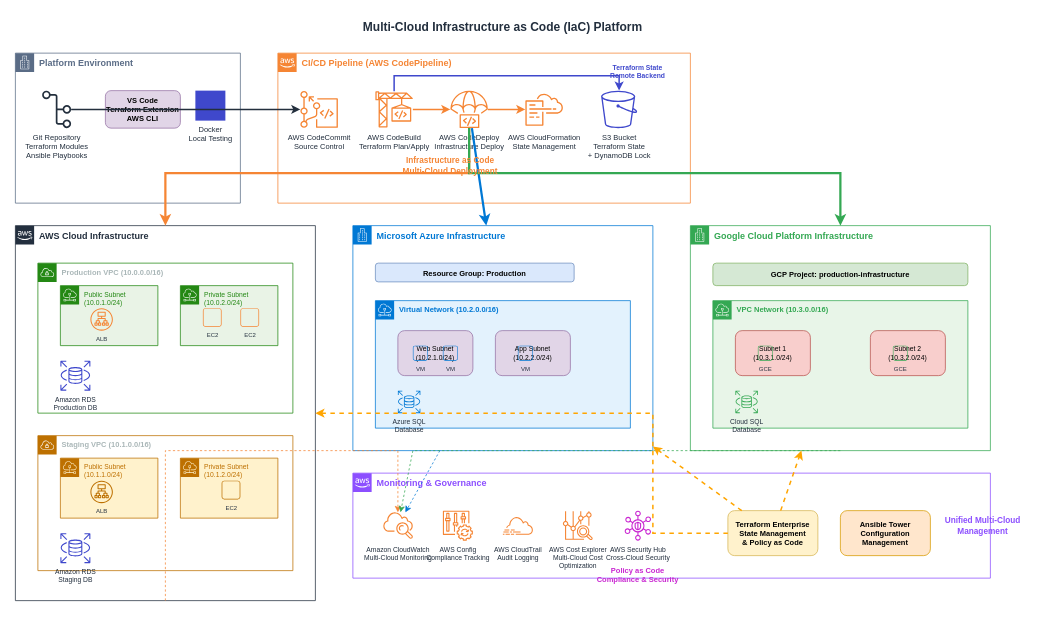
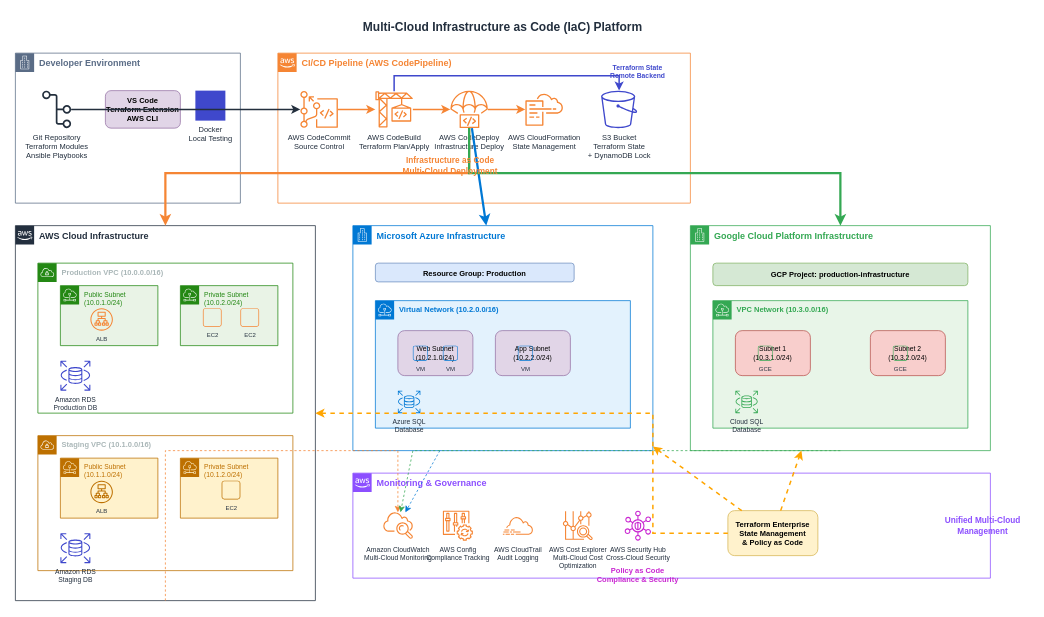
node "Platform Environment": label "Platform Environment" -> "Developer Environment"
edge "AWS CodeCommit Source Control" -> "AWS CodeBuild Terraform Plan/Apply": added
node "Ansible Tower Configuration Management": removed
